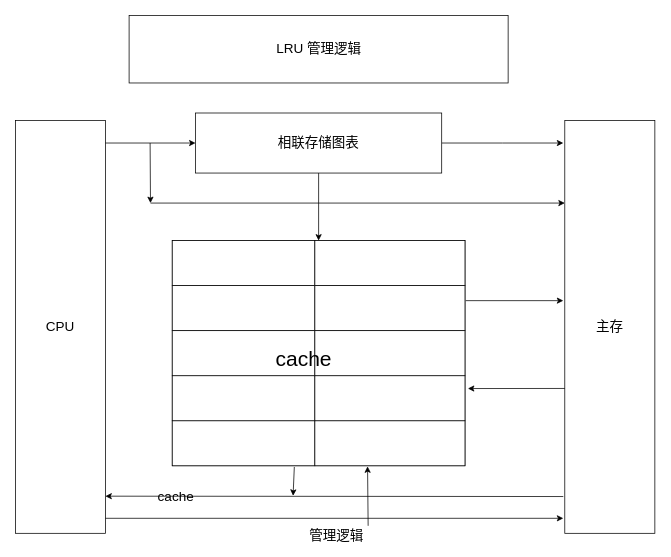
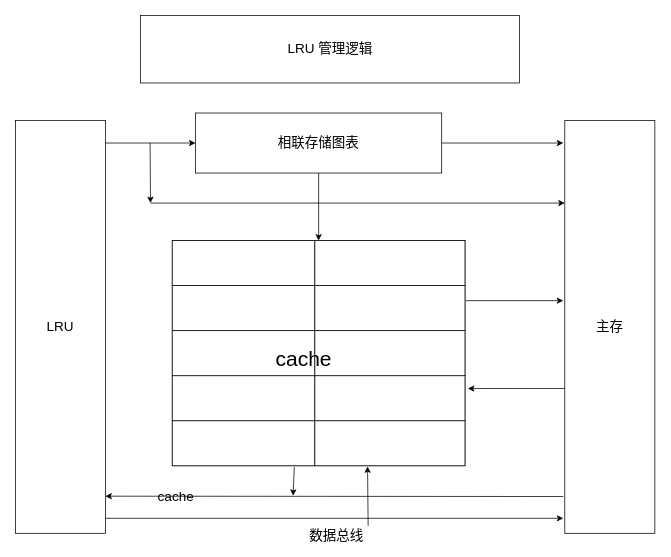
node "LRU 管理逻辑": moved (318, 49) -> (330, 49)
node "CPU": label "CPU" -> "LRU"
node "管理逻辑": label "管理逻辑" -> "数据总线"
